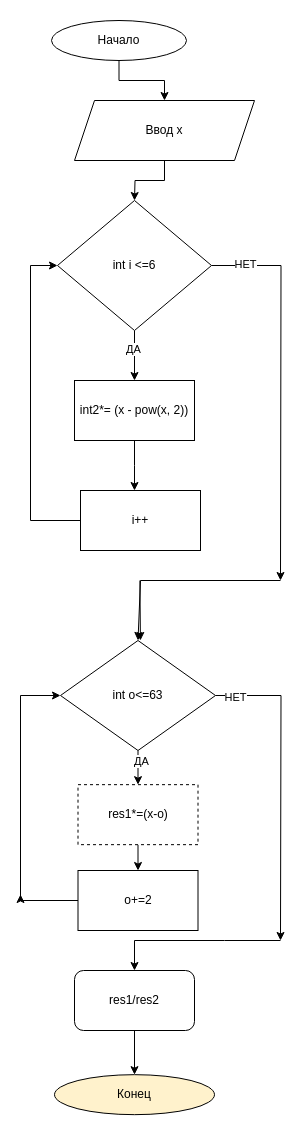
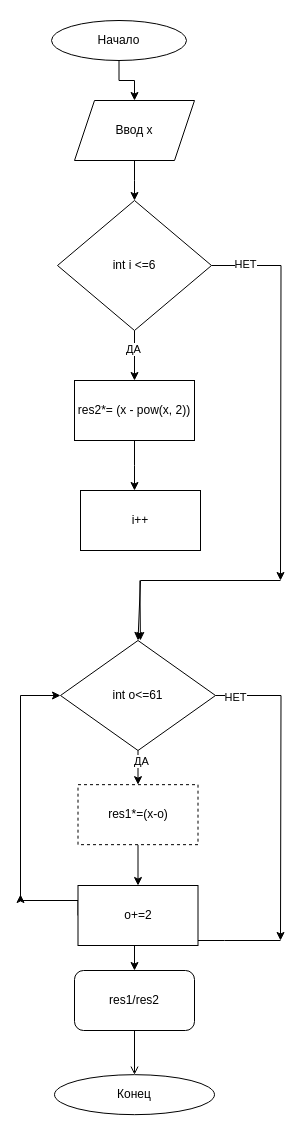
node "Ввод x": size 180x60 -> 120x60
edge "i++" -> "int i <=6": removed
node "int2*= (x - pow(x, 2))": label "int2*= (x - pow(x, 2))" -> "res2*= (x - pow(x, 2))"
node "int o<=63": label "int o<=63" -> "int o<=61"
node "o+=2": moved (138, 901) -> (138, 916)
edge "res1/res2" -> "Конец": arrowhead classic -> open
node "Конец": fillcolor #fff2cc -> #ffffff
